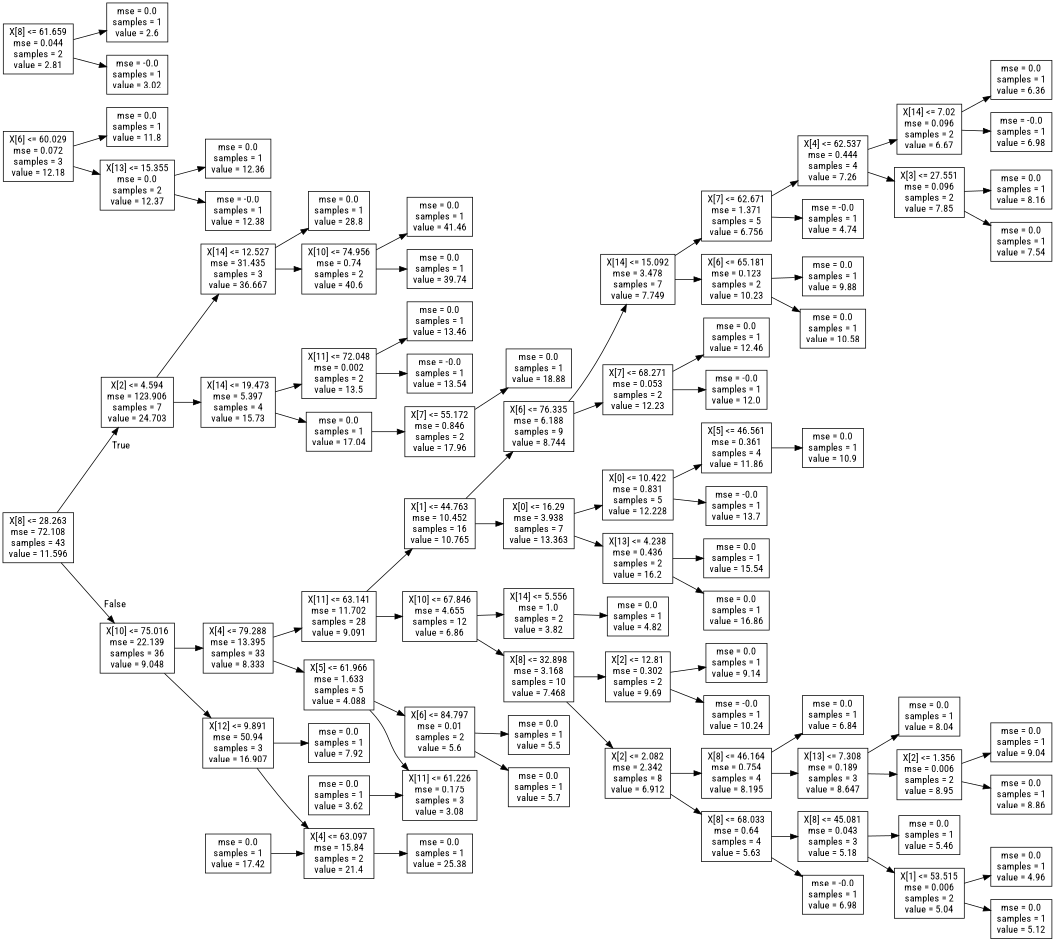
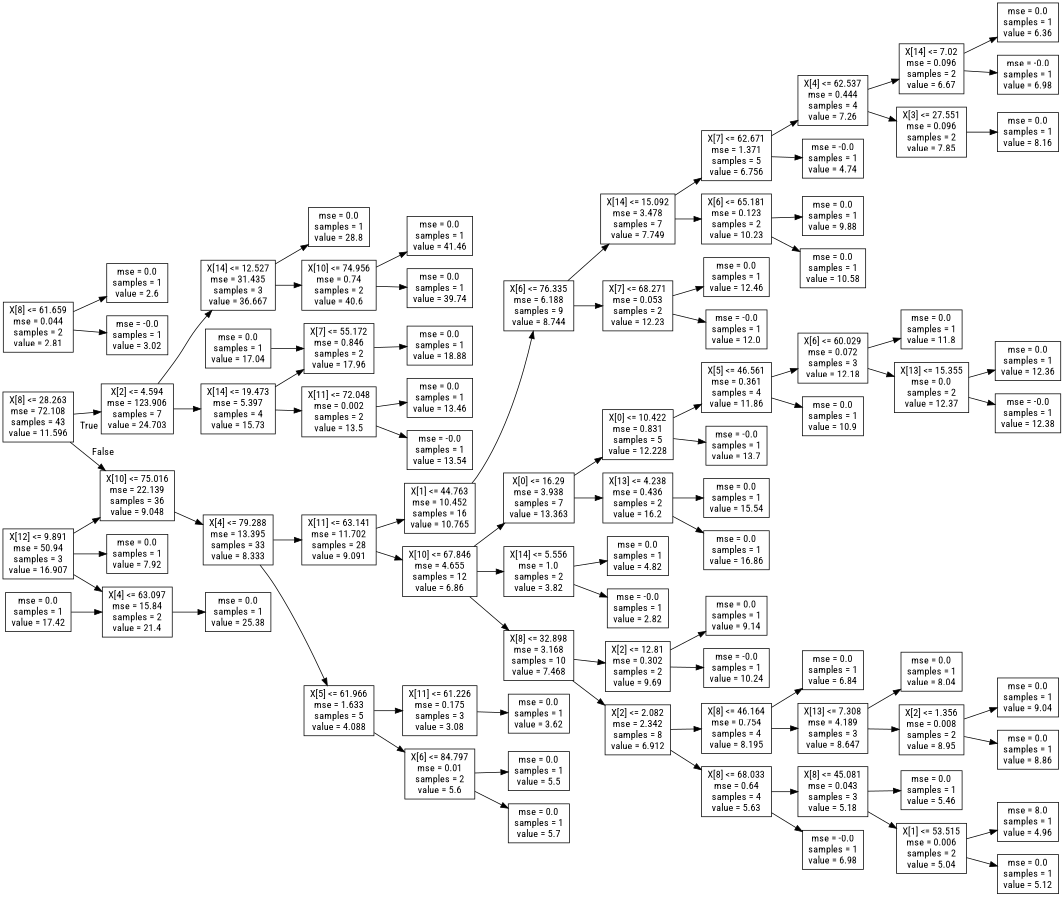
node "mse = 0.0 samples = 1 value = 7.54": removed
edge "X[5] <= 46.561 mse = 0.361 samples = 4 value = 11.86" -> "X[6] <= 60.029 mse = 0.072 samples = 3 value = 12.18": added
edge "X[14] <= 19.473 mse = 5.397 samples = 4 value = 15.73" -> "mse = 0.0 samples = 1 value = 17.04": now "X[14] <= 19.473 mse = 5.397 samples = 4 value = 15.73" -> "X[7] <= 55.172 mse = 0.846 samples = 2 value = 17.96"
edge "X[1] <= 44.763 mse = 10.452 samples = 16 value = 10.765" -> "X[0] <= 16.29 mse = 3.938 samples = 7 value = 13.363": now "X[10] <= 67.846 mse = 4.655 samples = 12 value = 6.86" -> "X[0] <= 16.29 mse = 3.938 samples = 7 value = 13.363"
node "mse = -0.0 samples = 1 value = 2.82": added
edge "X[10] <= 75.016 mse = 22.139 samples = 36 value = 9.048" -> "X[12] <= 9.891 mse = 50.94 samples = 3 value = 16.907": reversed
node "X[13] <= 7.308 mse = 0.189 samples = 3 value = 8.647": label "X[13] <= 7.308 mse = 0.189 samples = 3 value = 8.647" -> "X[13] <= 7.308 mse = 4.189 samples = 3 value = 8.647"
node "X[2] <= 1.356 mse = 0.006 samples = 2 value = 8.95": label "X[2] <= 1.356 mse = 0.006 samples = 2 value = 8.95" -> "X[2] <= 1.356 mse = 0.008 samples = 2 value = 8.95"
edge "mse = 0.0 samples = 1 value = 3.62" -> "X[11] <= 61.226 mse = 0.175 samples = 3 value = 3.08": reversed
node "mse = 0.0 samples = 1 value = 4.96": label "mse = 0.0 samples = 1 value = 4.96" -> "mse = 8.0 samples = 1 value = 4.96"
